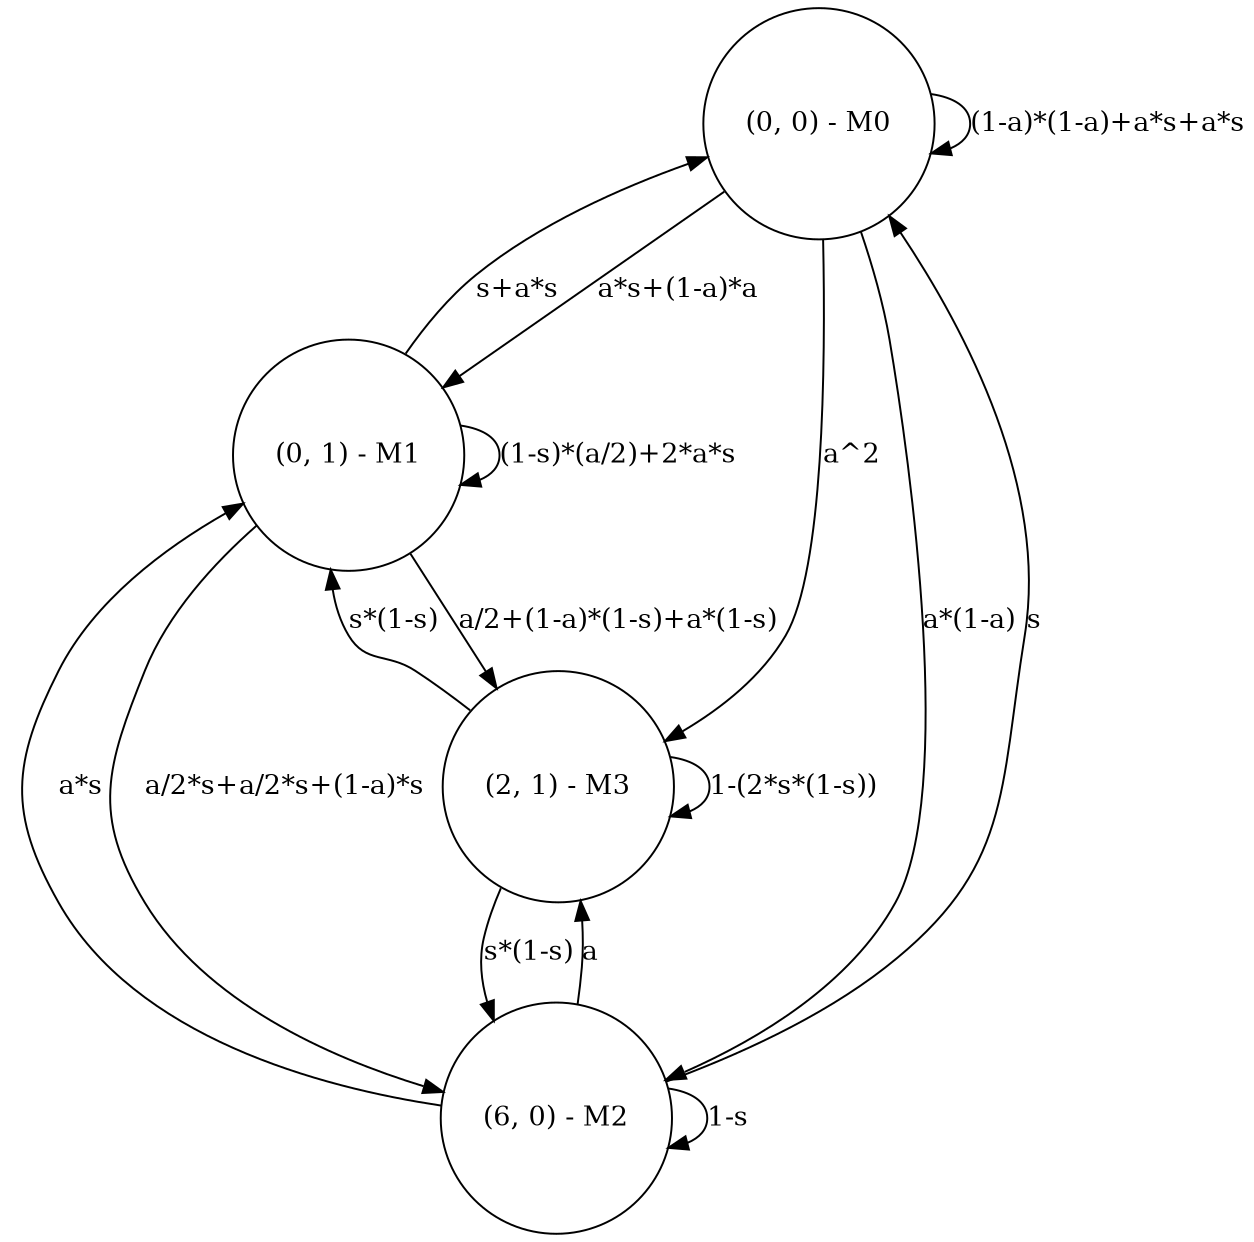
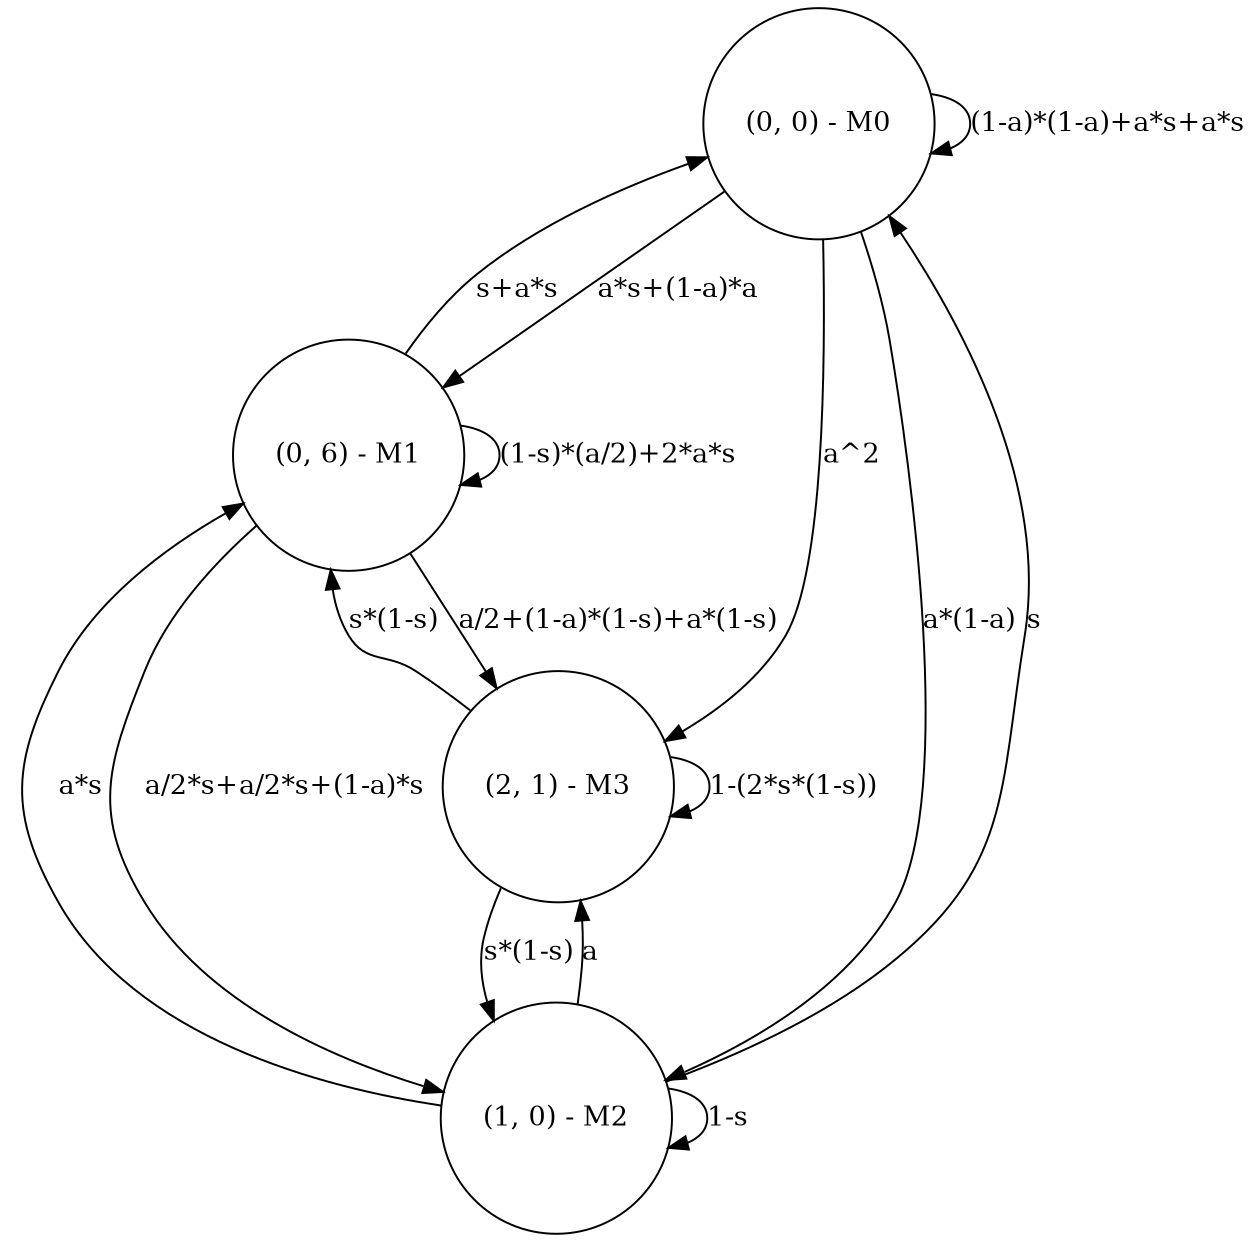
node "(0, 1) - M1": label "(0, 1) - M1" -> "(0, 6) - M1"
node "(6, 0) - M2": label "(6, 0) - M2" -> "(1, 0) - M2"
